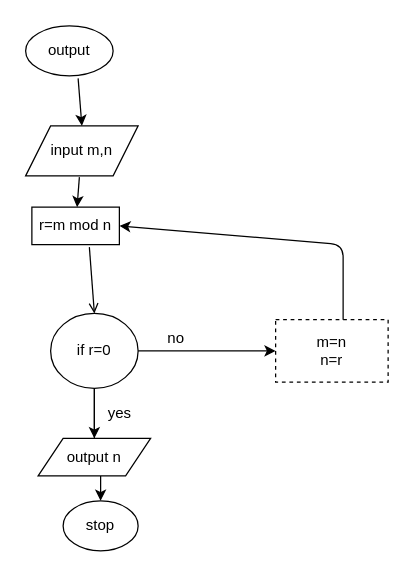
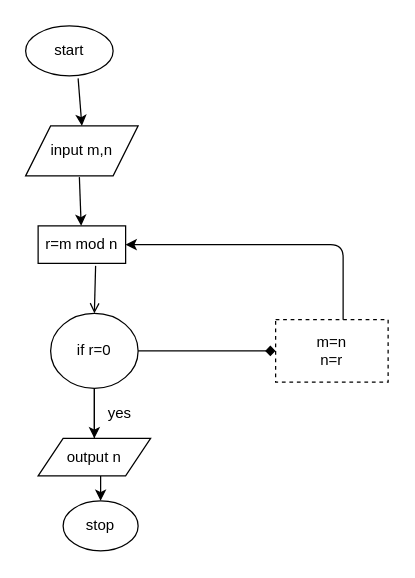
node "output": label "output" -> "start"
node "r=m mod n": moved (76, 226) -> (82, 244)
node "no": removed
edge "if r=0" -> "m=n n=r": arrowhead classic -> diamond
